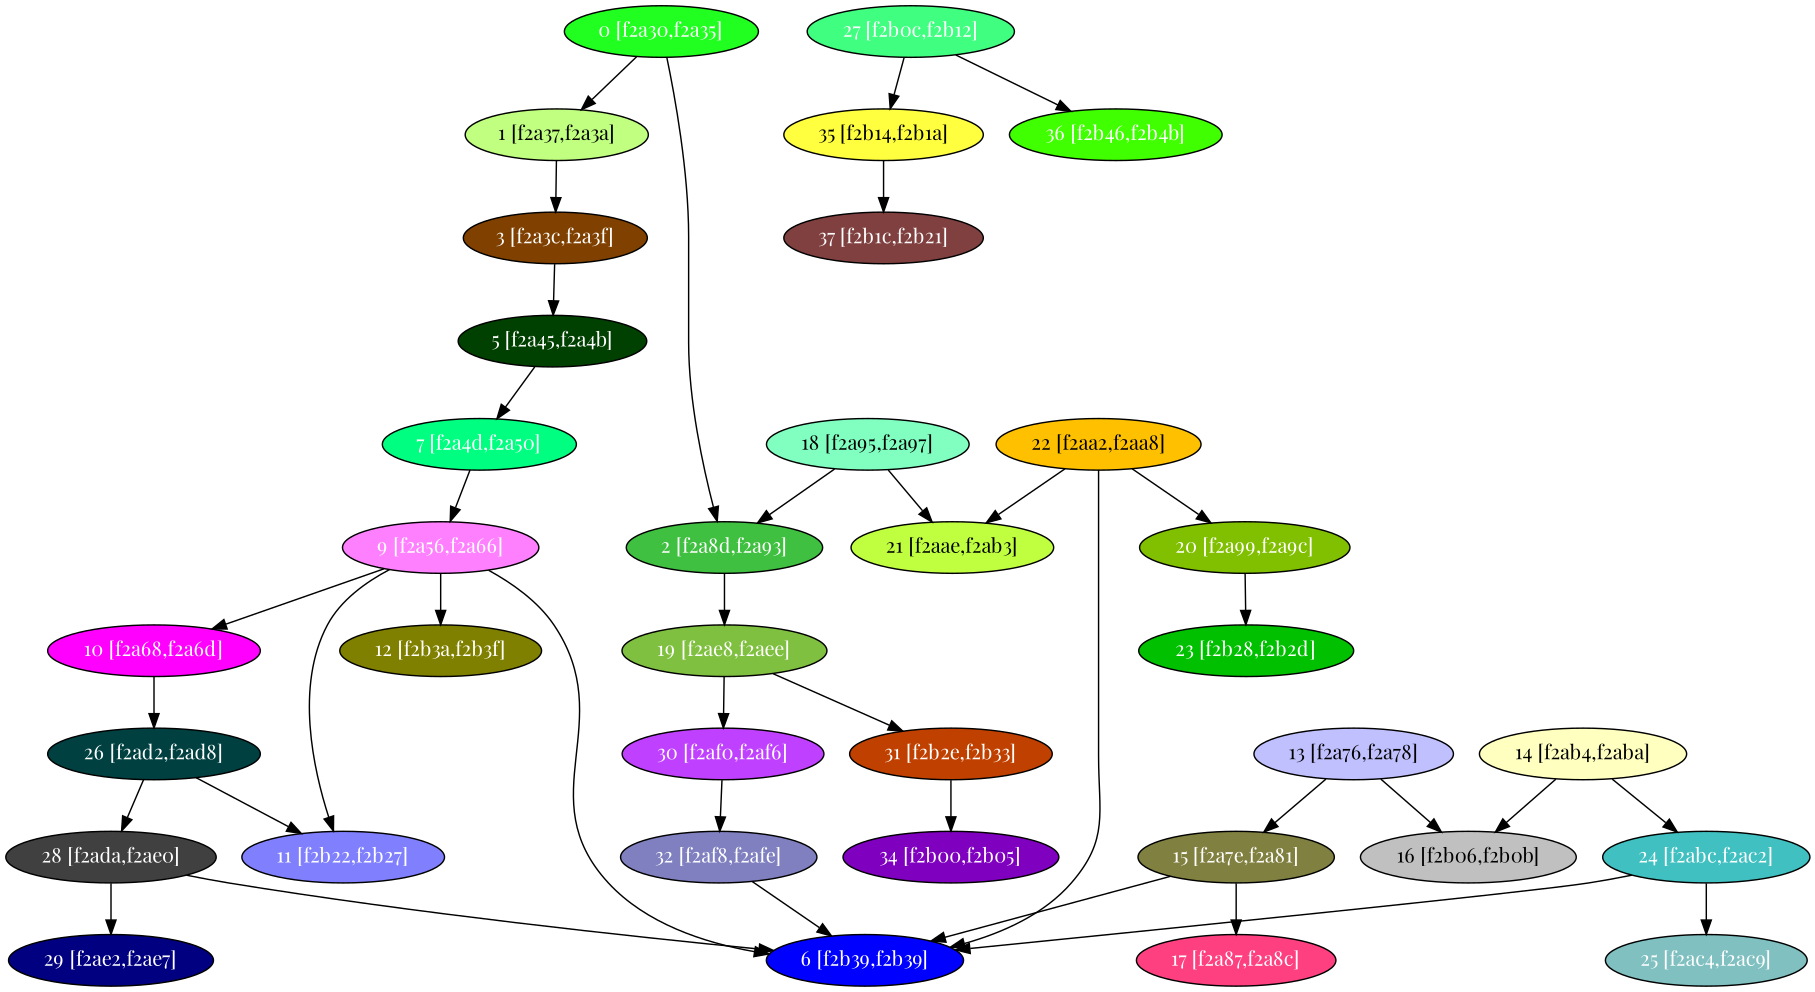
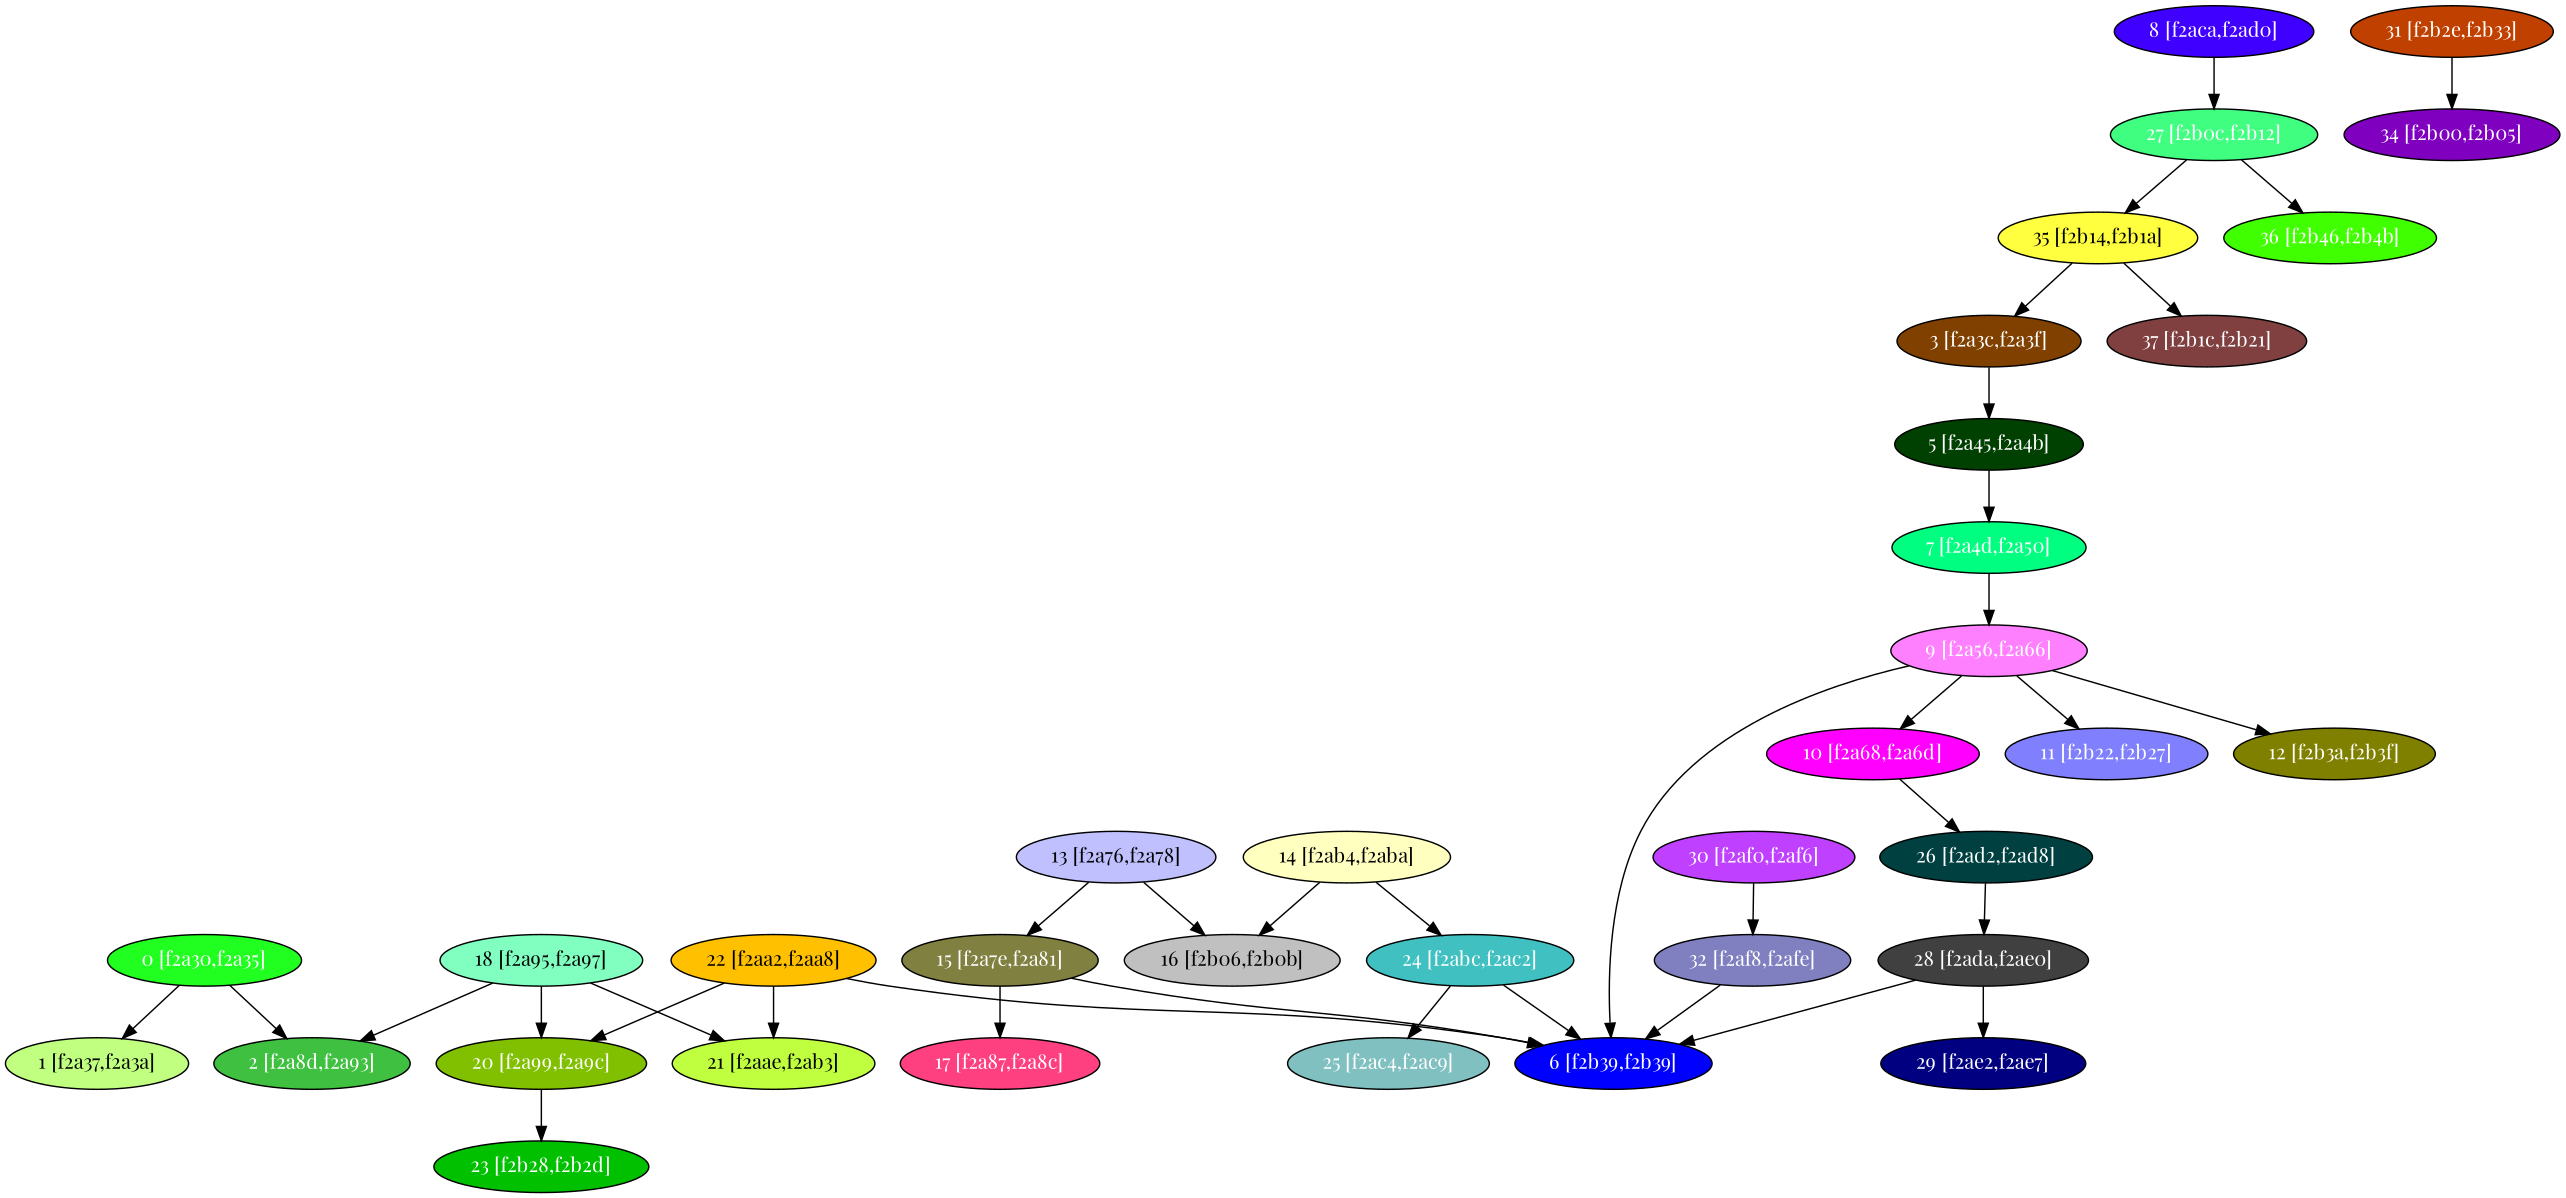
node "8 [f2aca,f2ad0]": added
edge "1 [f2a37,f2a3a]" -> "3 [f2a3c,f2a3f]": now "35 [f2b14,f2b1a]" -> "3 [f2a3c,f2a3f]"
node "19 [f2ae8,f2aee]": removed
edge "26 [f2ad2,f2ad8]" -> "11 [f2b22,f2b27]": removed
edge "18 [f2a95,f2a97]" -> "20 [f2a99,f2a9c]": added
